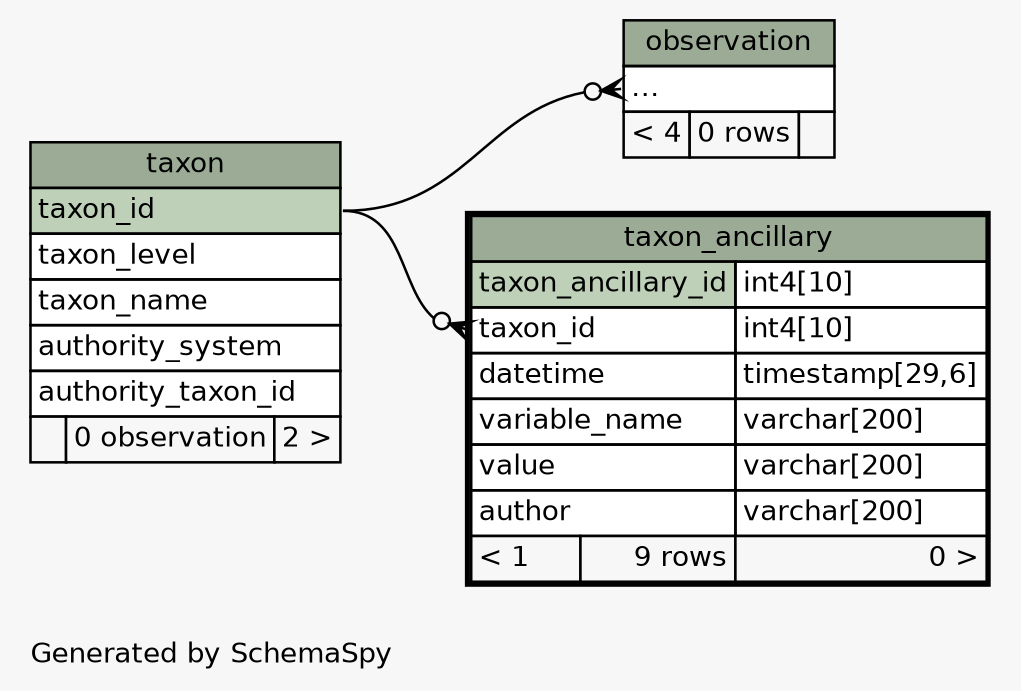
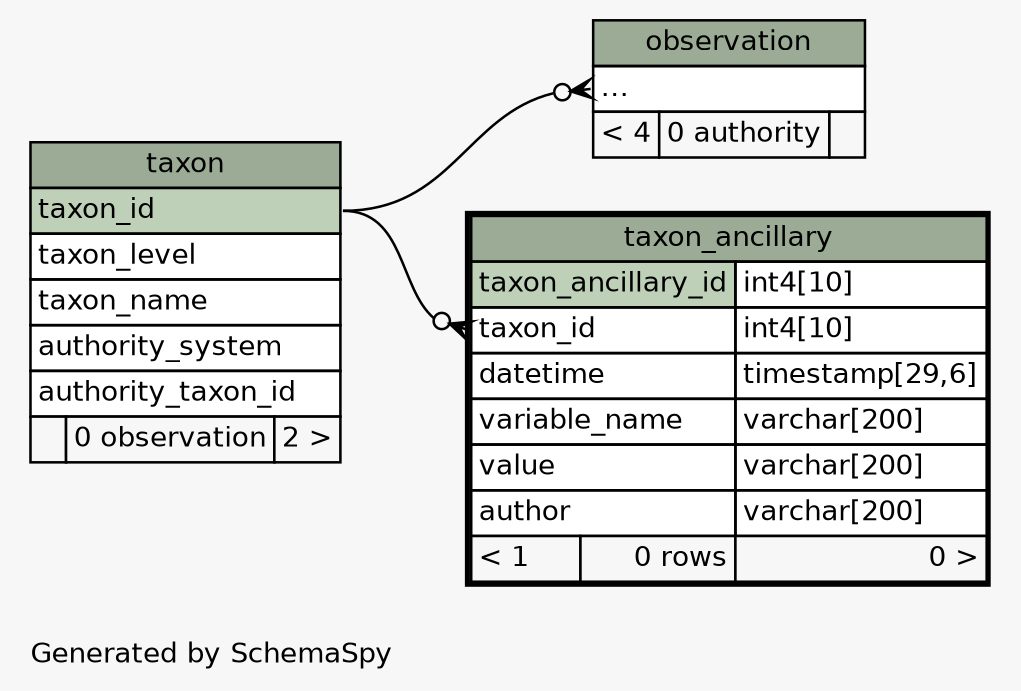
node "observation": text "0 rows" -> "0 authority"
node "taxon_ancillary": text "9 rows" -> "0 rows"
